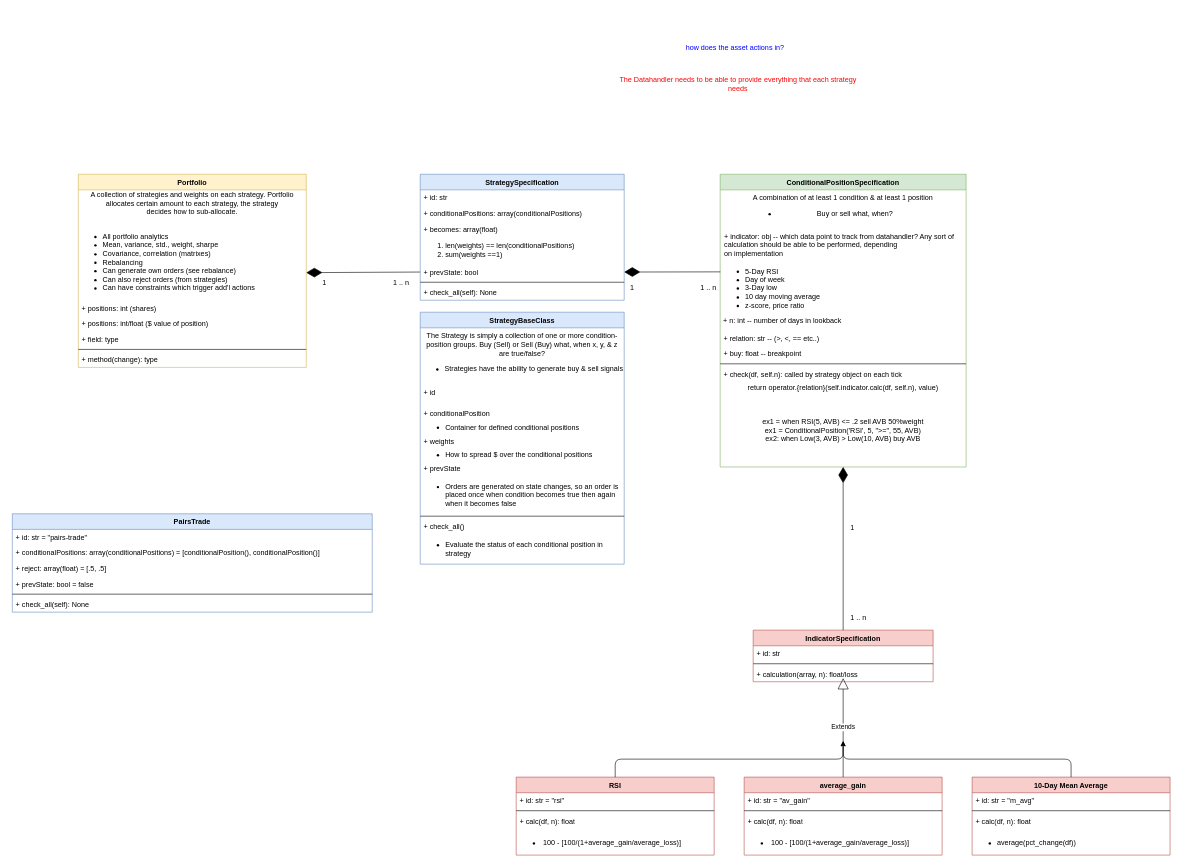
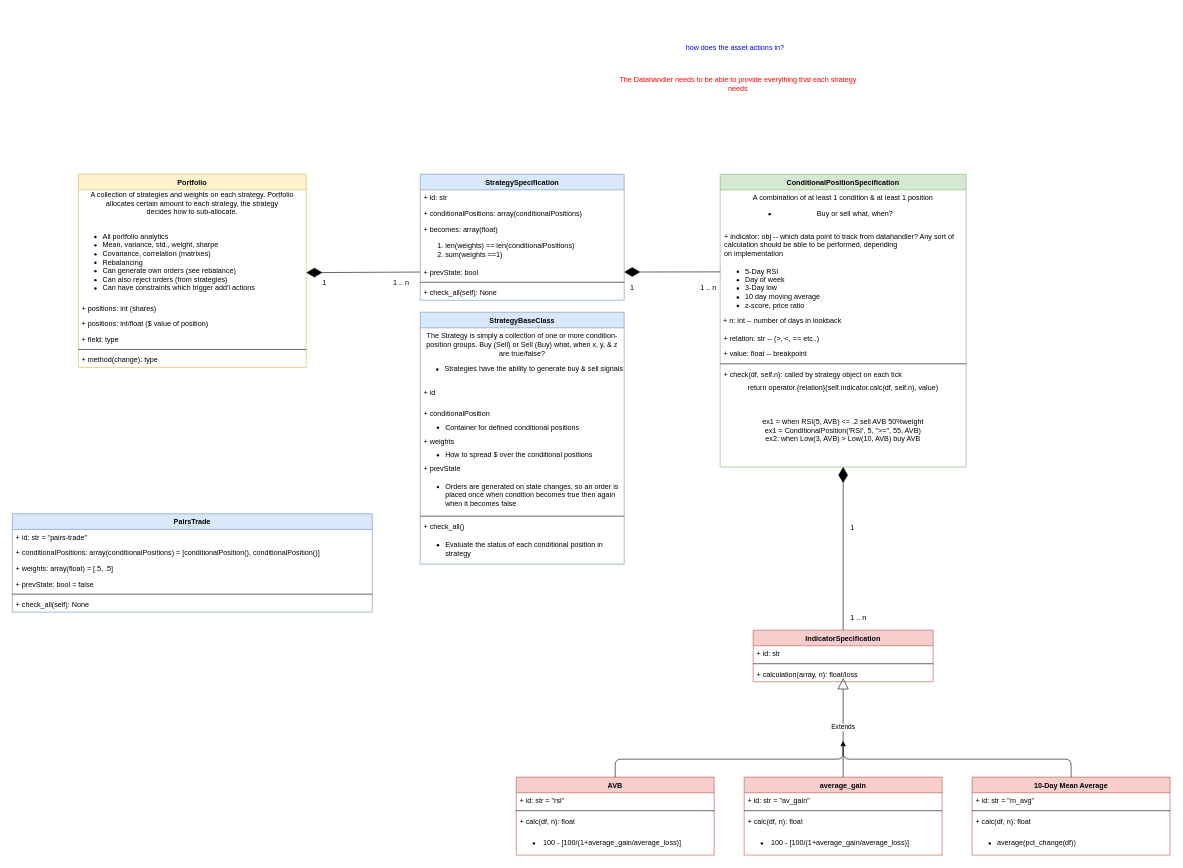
node "+ buy: float -- breakpoint": label "+ buy: float -- breakpoint" -> "+ value: float -- breakpoint"
node "+ reject: array(float) = [.5, .5]": label "+ reject: array(float) = [.5, .5]" -> "+ weights: array(float) = [.5, .5]"
node "RSI": label "RSI" -> "AVB"
